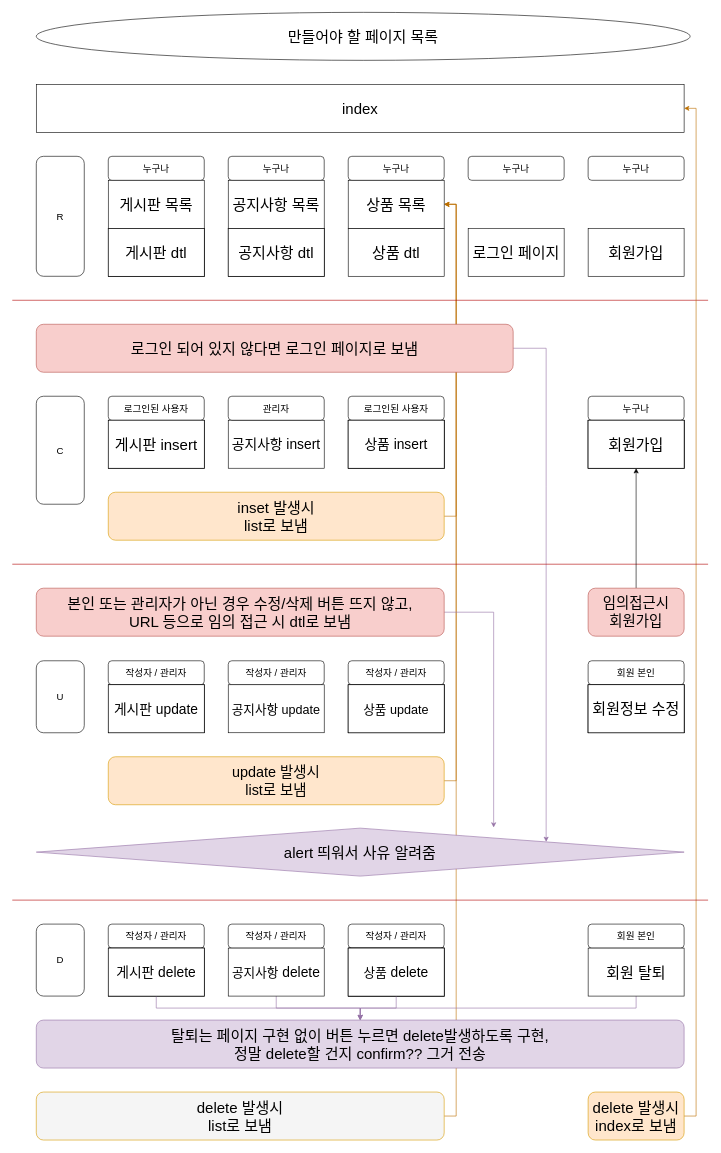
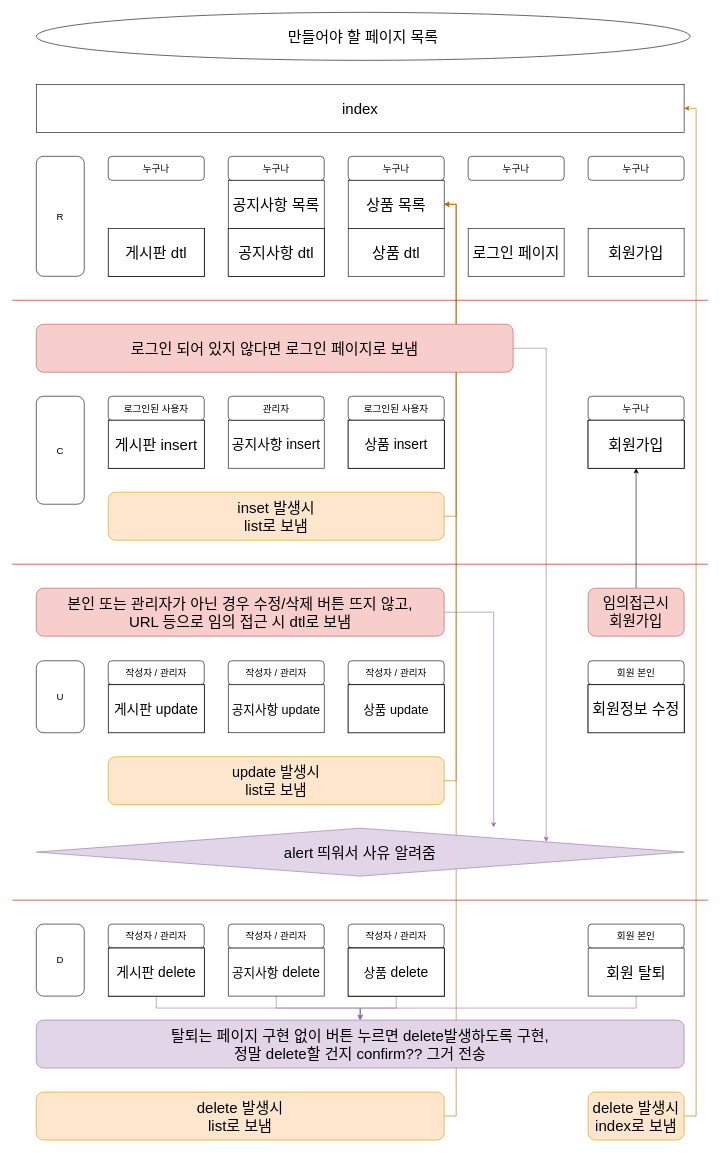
node "게시판 목록": removed
node "delete 발생시 list로 보냄": fillcolor #f5f5f5 -> #ffe6cc
